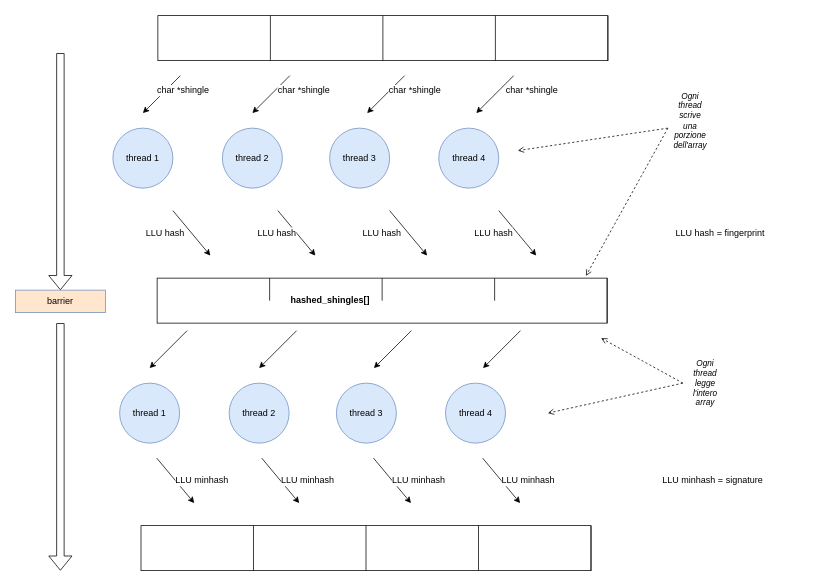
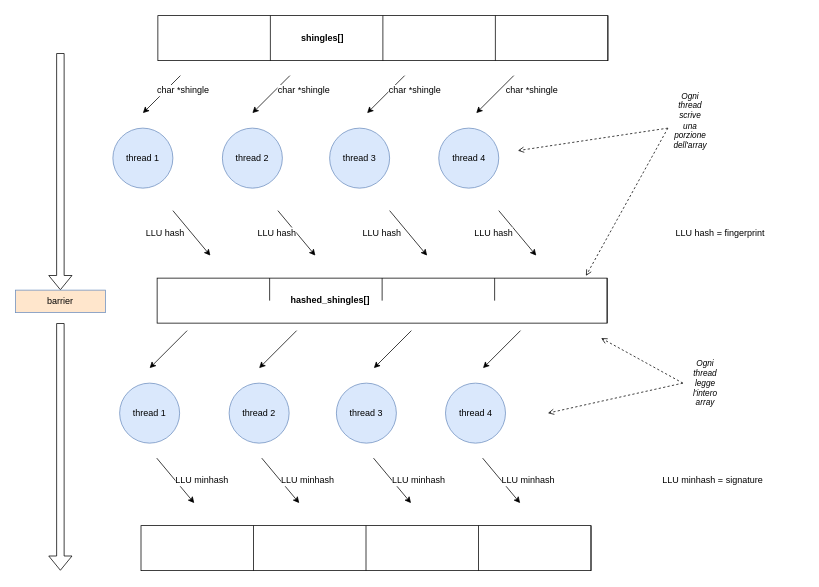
node "shingles[]": added
